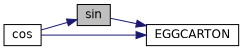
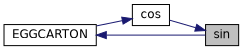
edge "cos" -> "EGGCARTON": reversed
